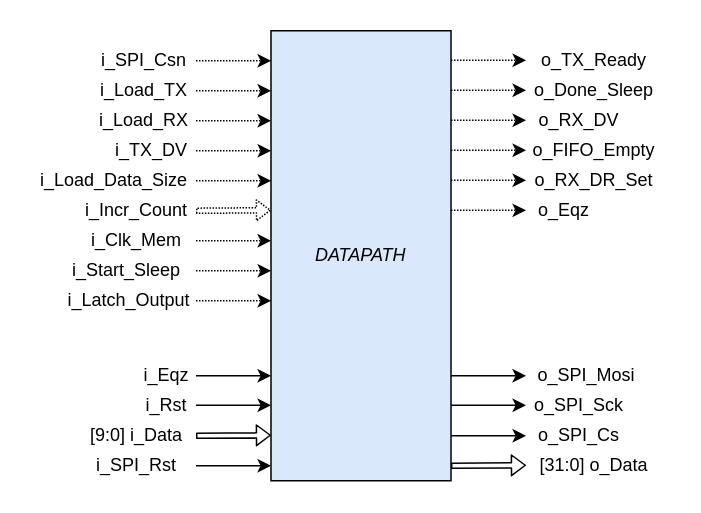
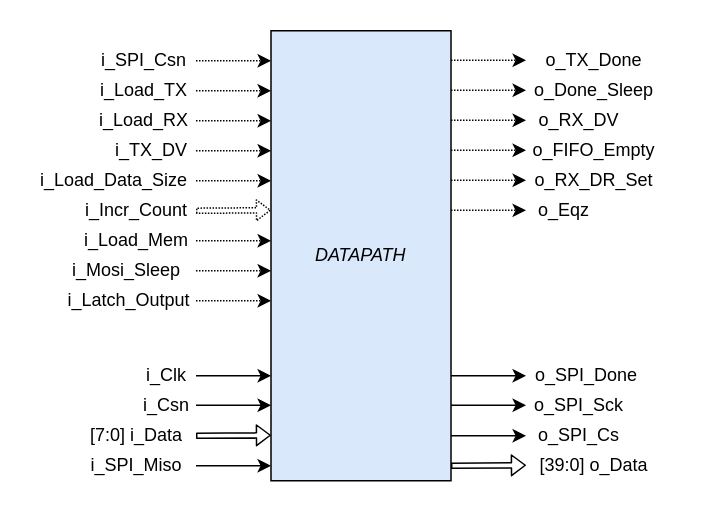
node "o_TX_Ready": label "o_TX_Ready" -> "o_TX_Done"
node "i_Clk_Mem": label "i_Clk_Mem" -> "i_Load_Mem"
node "i_Start_Sleep": label "i_Start_Sleep" -> "i_Mosi_Sleep"
node "i_Eqz": label "i_Eqz" -> "i_Clk"
node "o_SPI_Mosi": label "o_SPI_Mosi" -> "o_SPI_Done"
node "i_Rst": label "i_Rst" -> "i_Csn"
node "[9:0] i_Data": label "[9:0] i_Data" -> "[7:0] i_Data"
node "i_SPI_Rst": label "i_SPI_Rst" -> "i_SPI_Miso"
node "[31:0] o_Data": label "[31:0] o_Data" -> "[39:0] o_Data"
